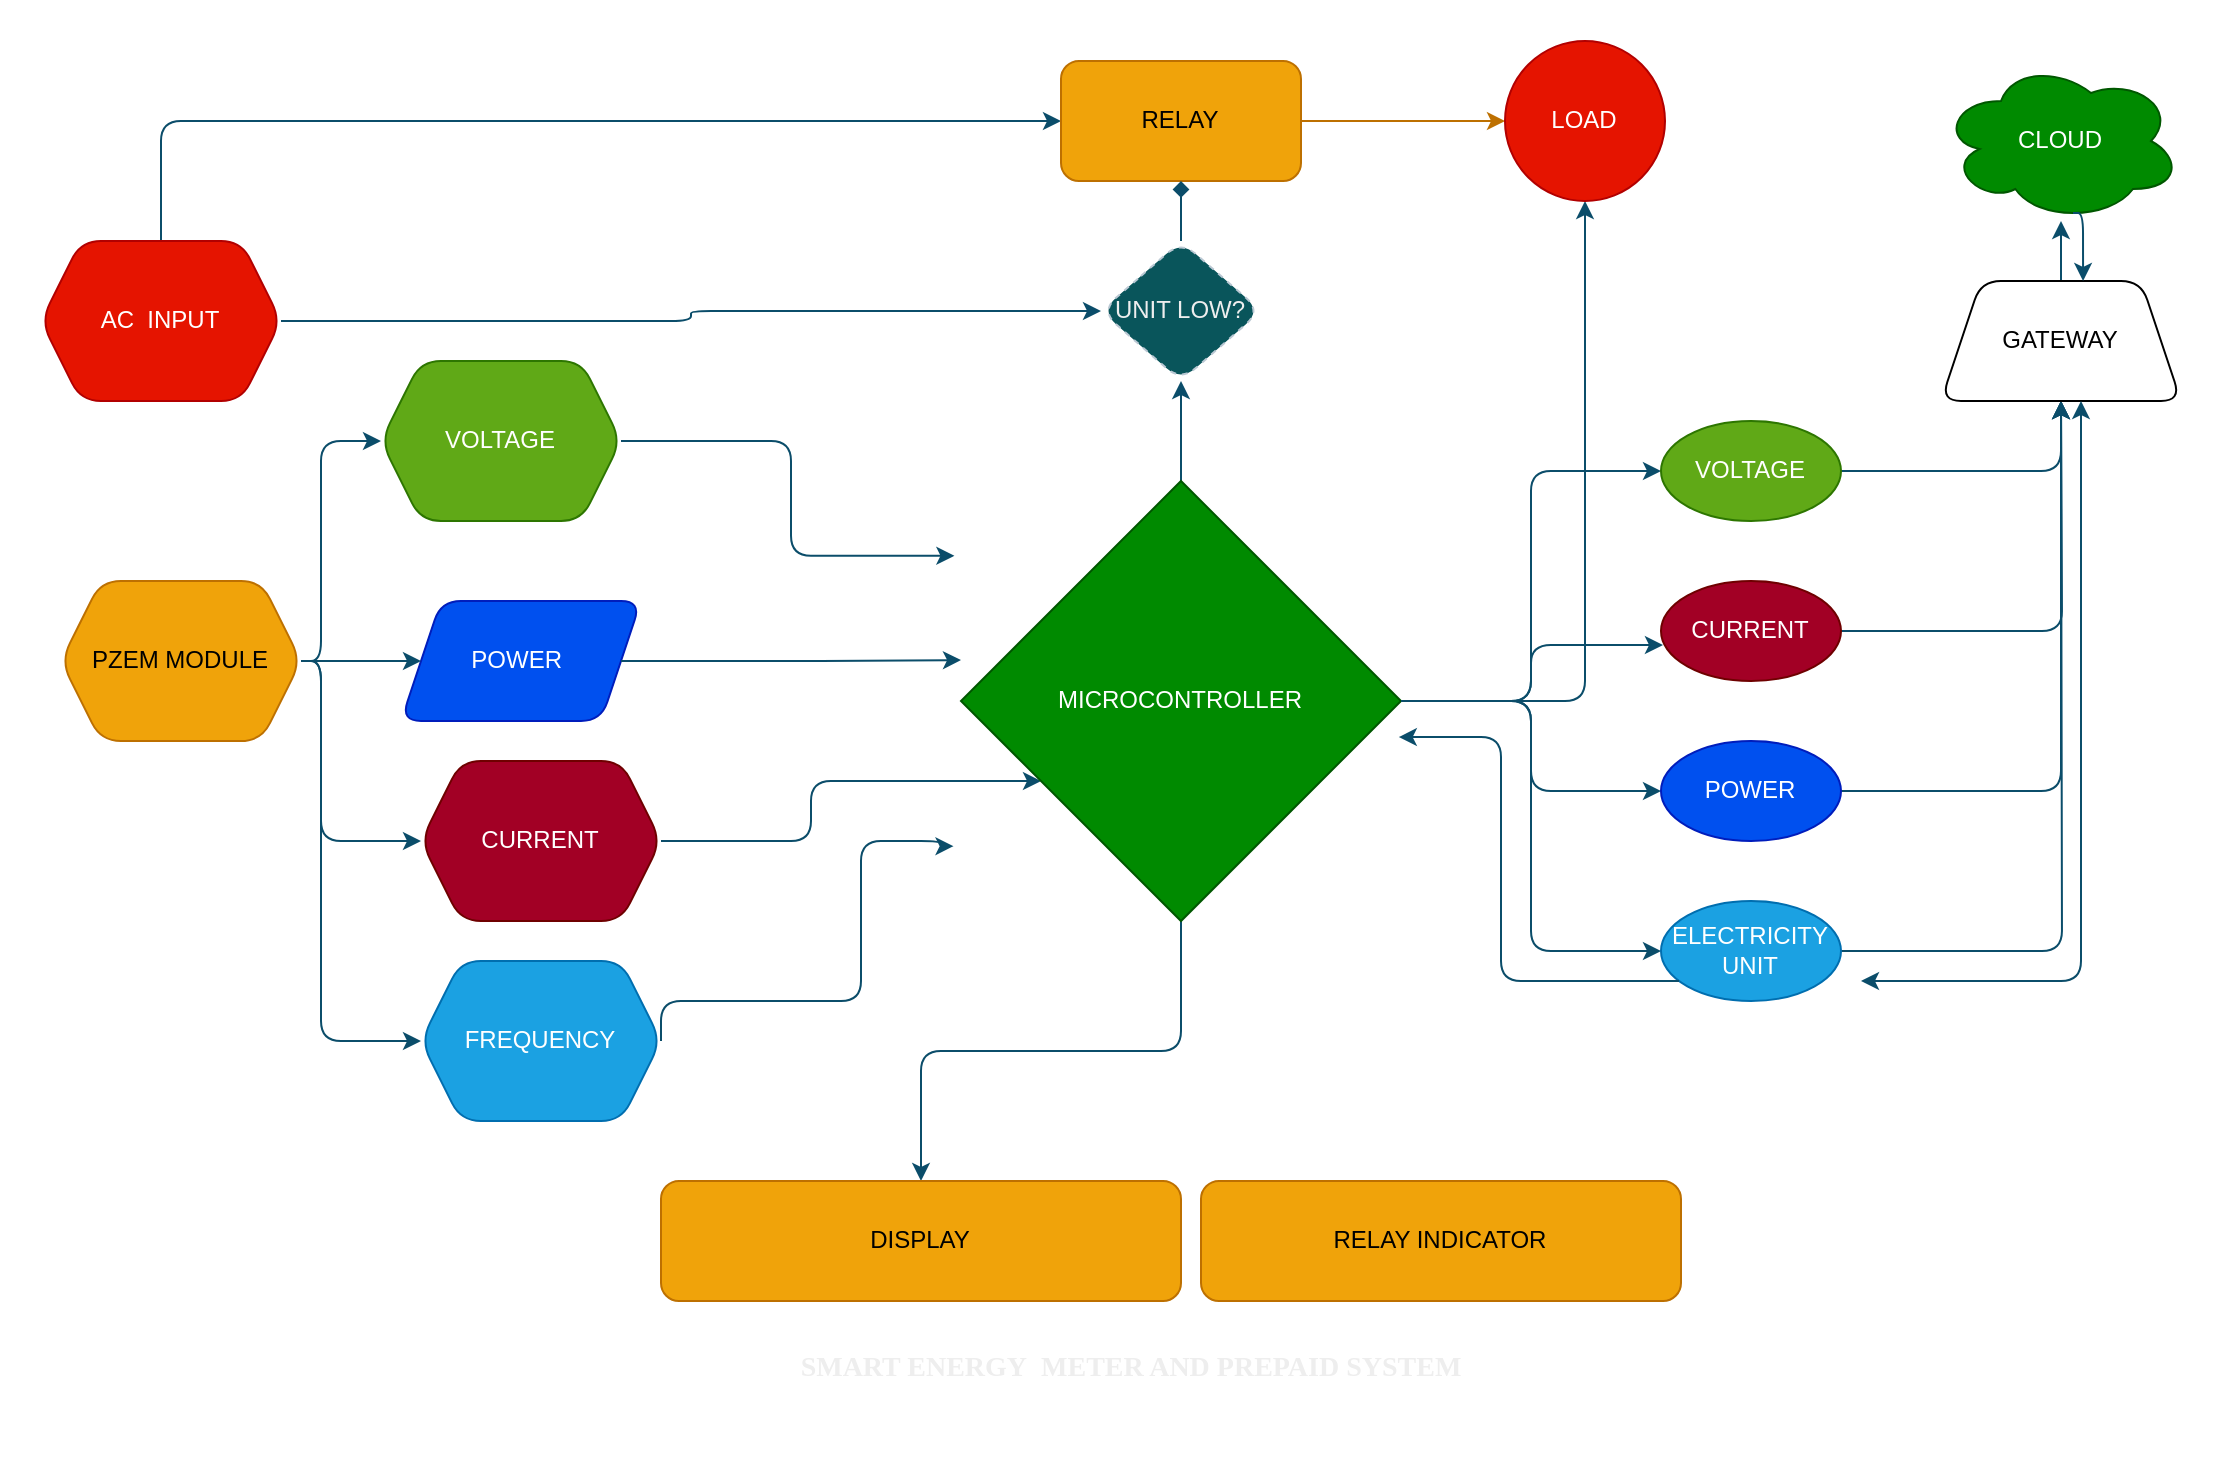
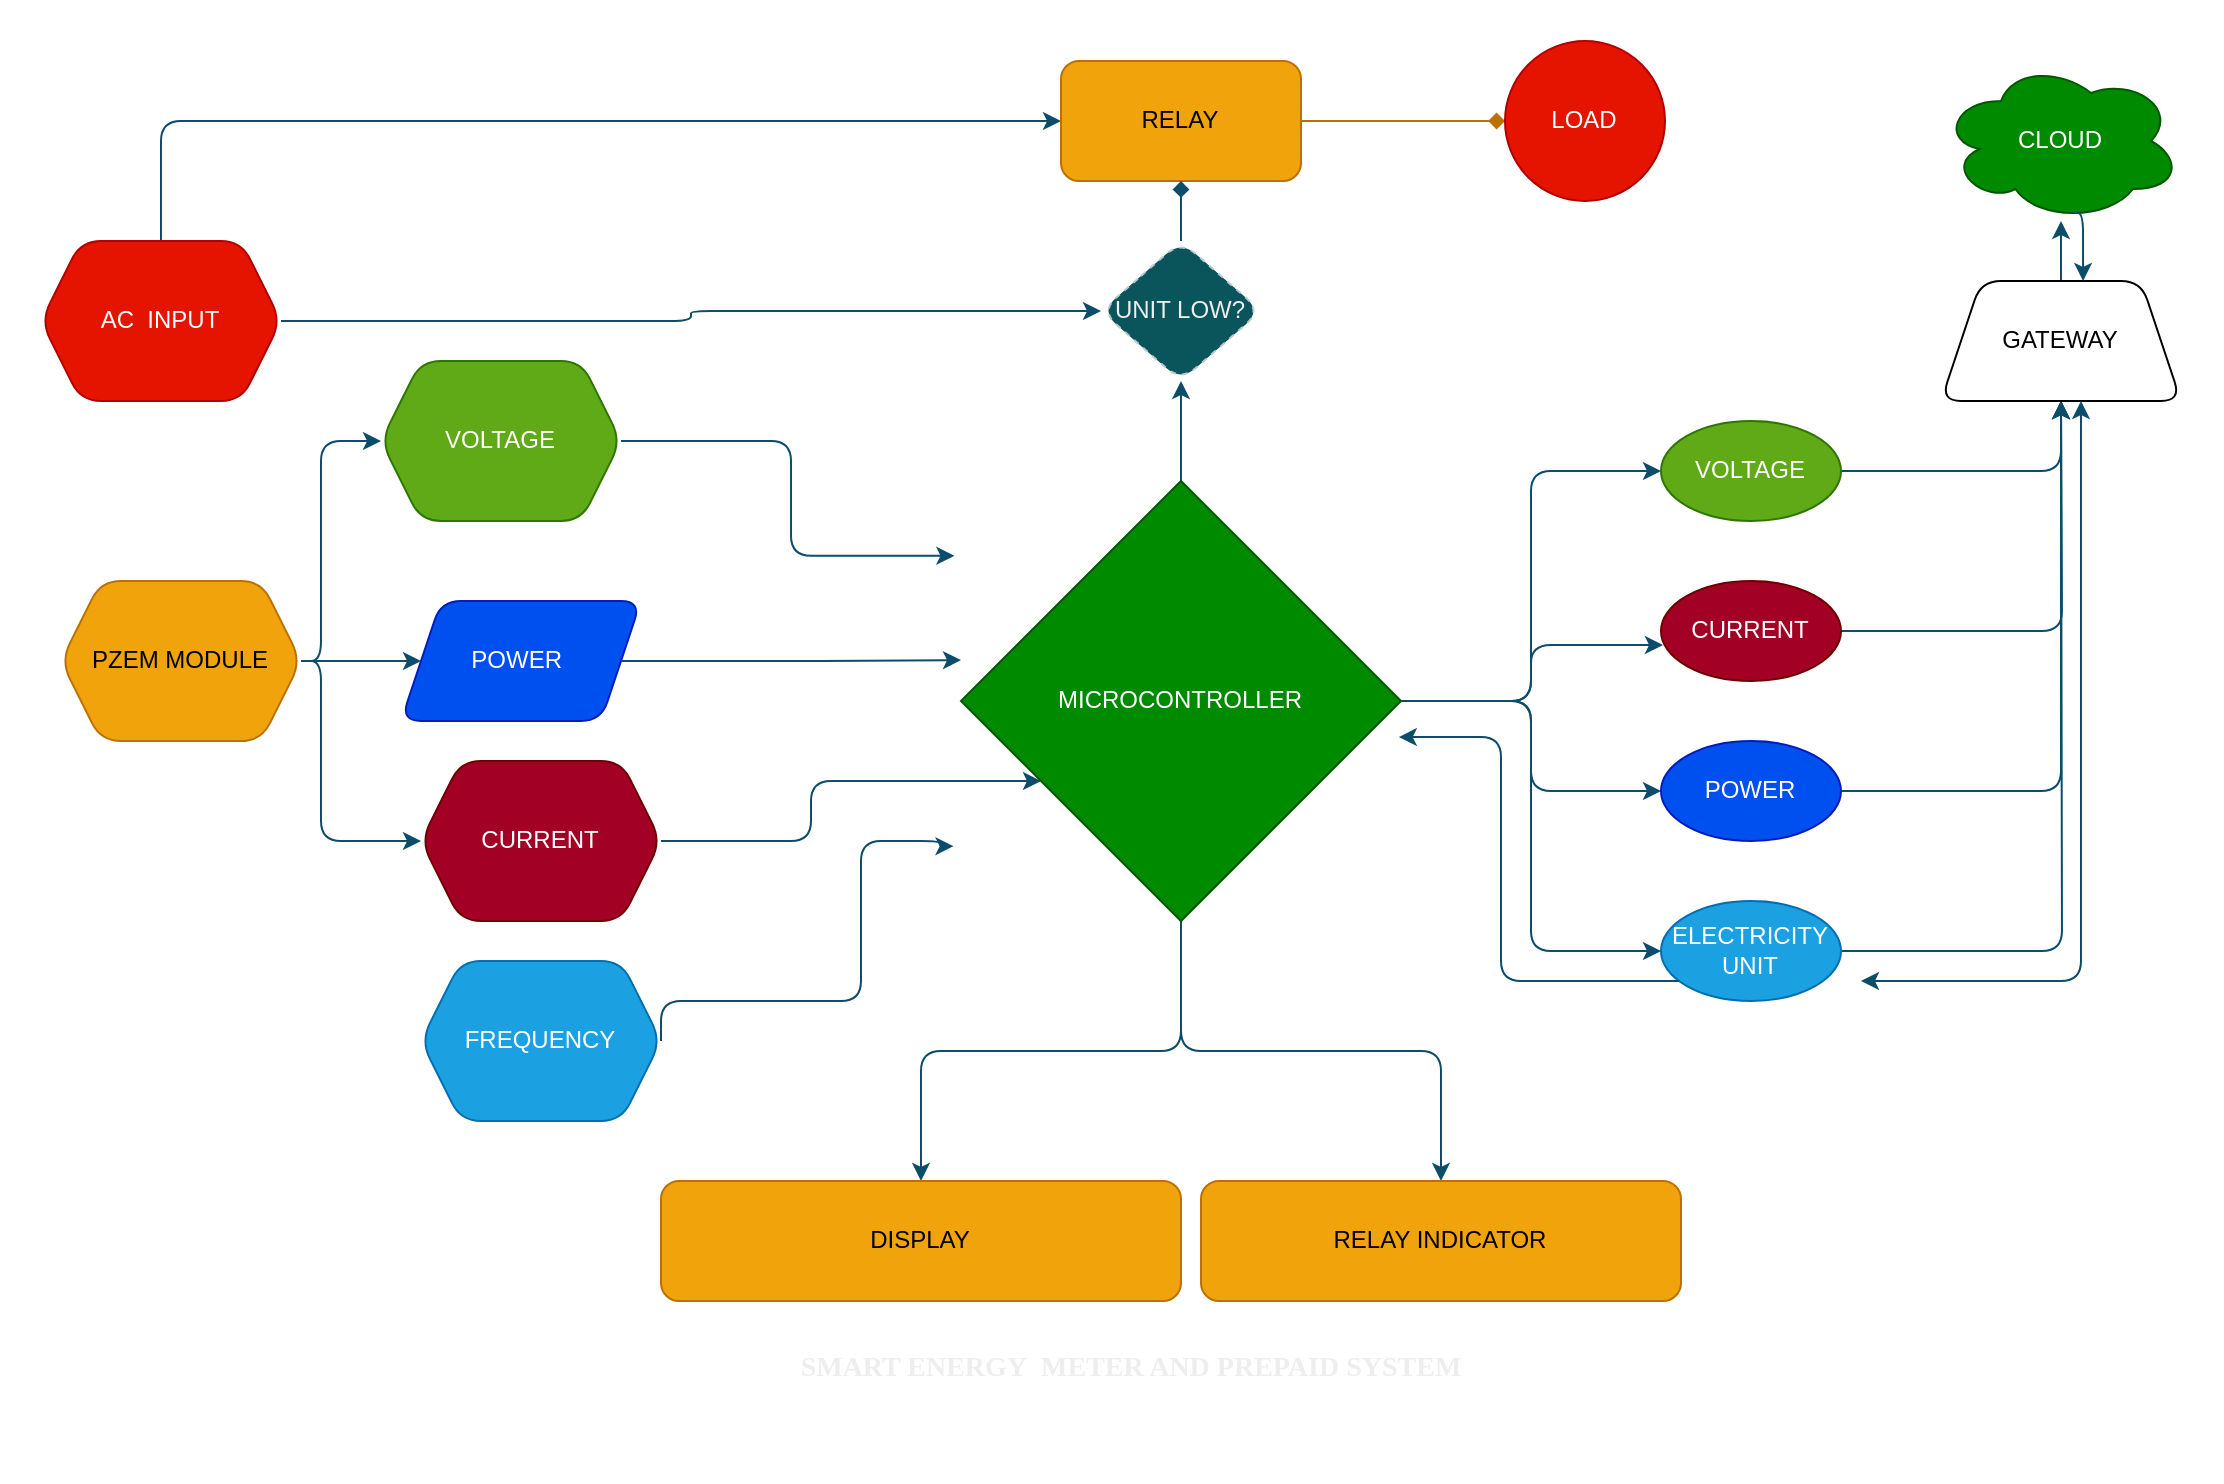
edge "RELAY" -> "LOAD": arrowhead classic -> diamond
edge "MICROCONTROLLER" -> "LOAD": now "MICROCONTROLLER" -> "RELAY INDICATOR"
edge "PZEM MODULE" -> "FREQUENCY": removed
